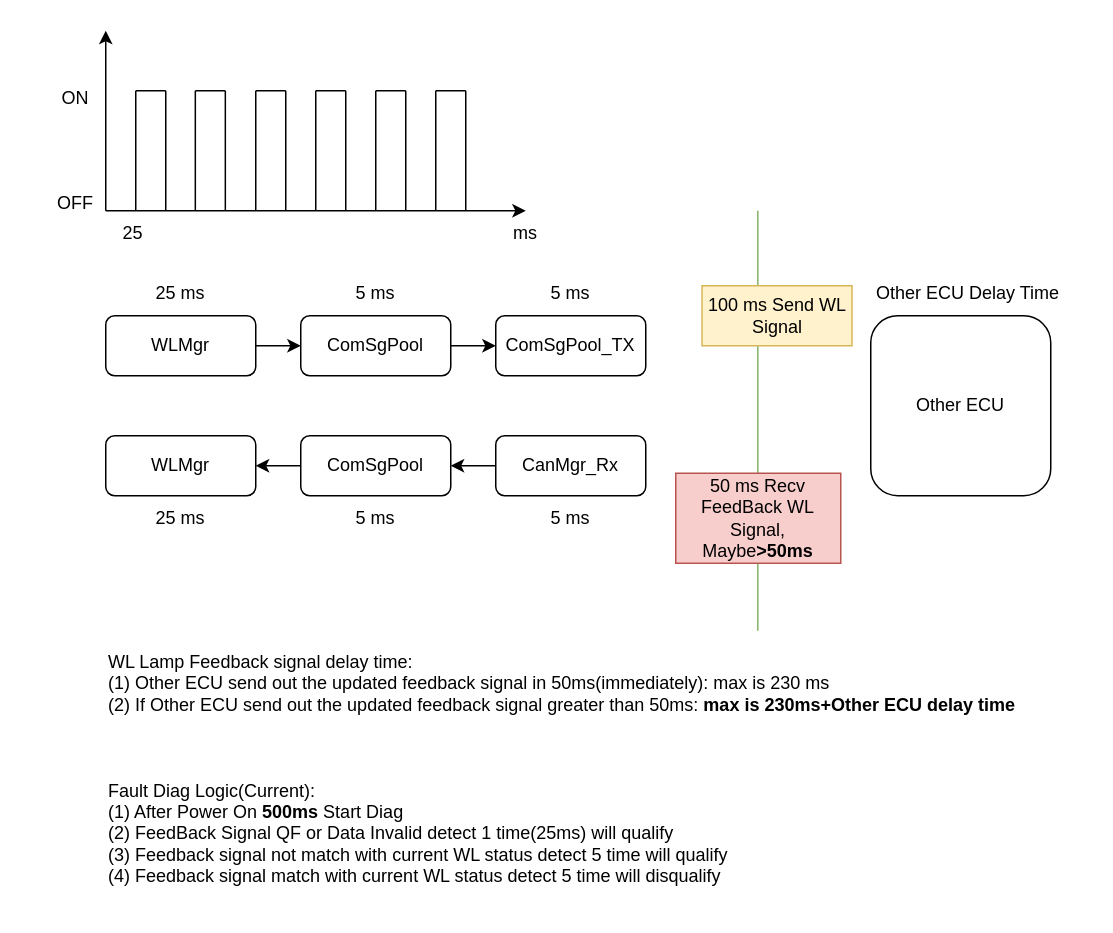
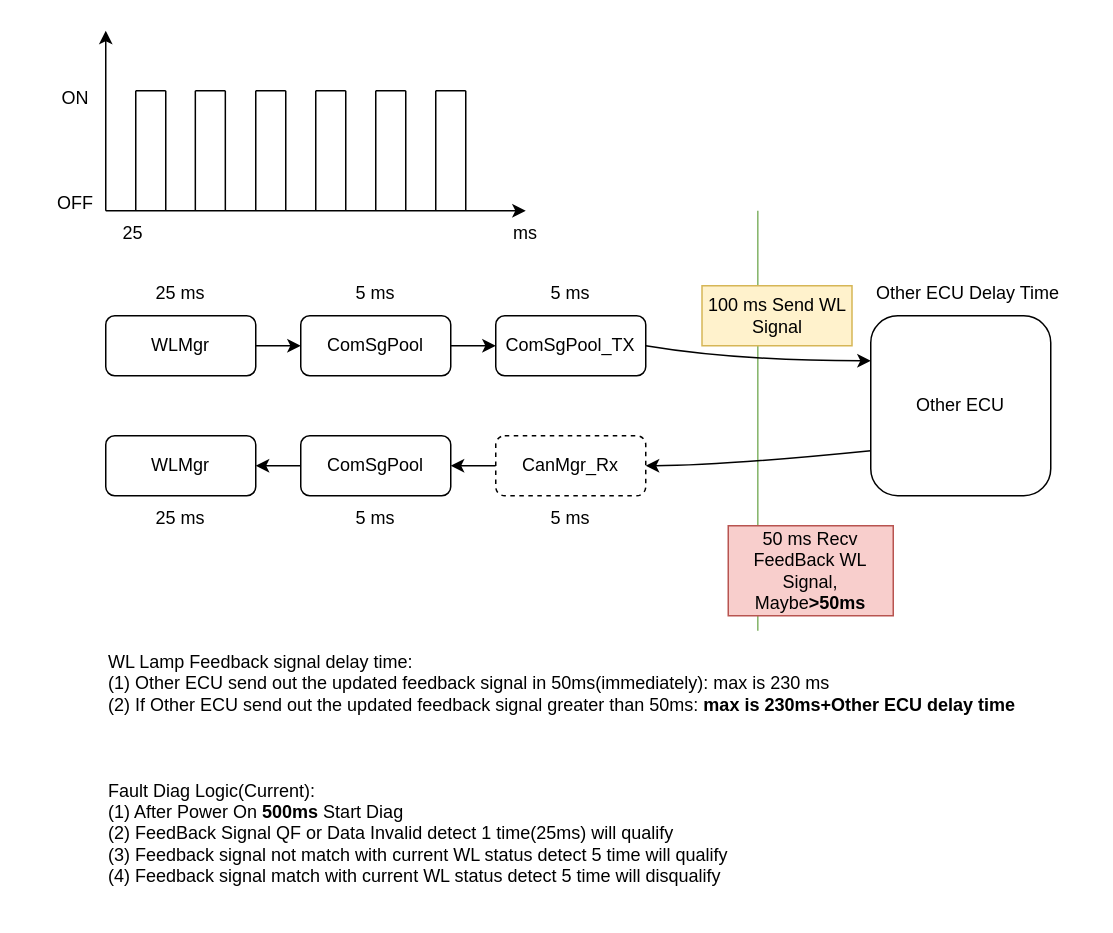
edge "ComSgPool_TX" -> "Other ECU": added
edge "Other ECU" -> "CanMgr_Rx": added
node "CanMgr_Rx": style solid -> dashed
node "50 ms Recv FeedBack WL Signal, Maybe>50ms": moved (758, 518) -> (811, 571)
